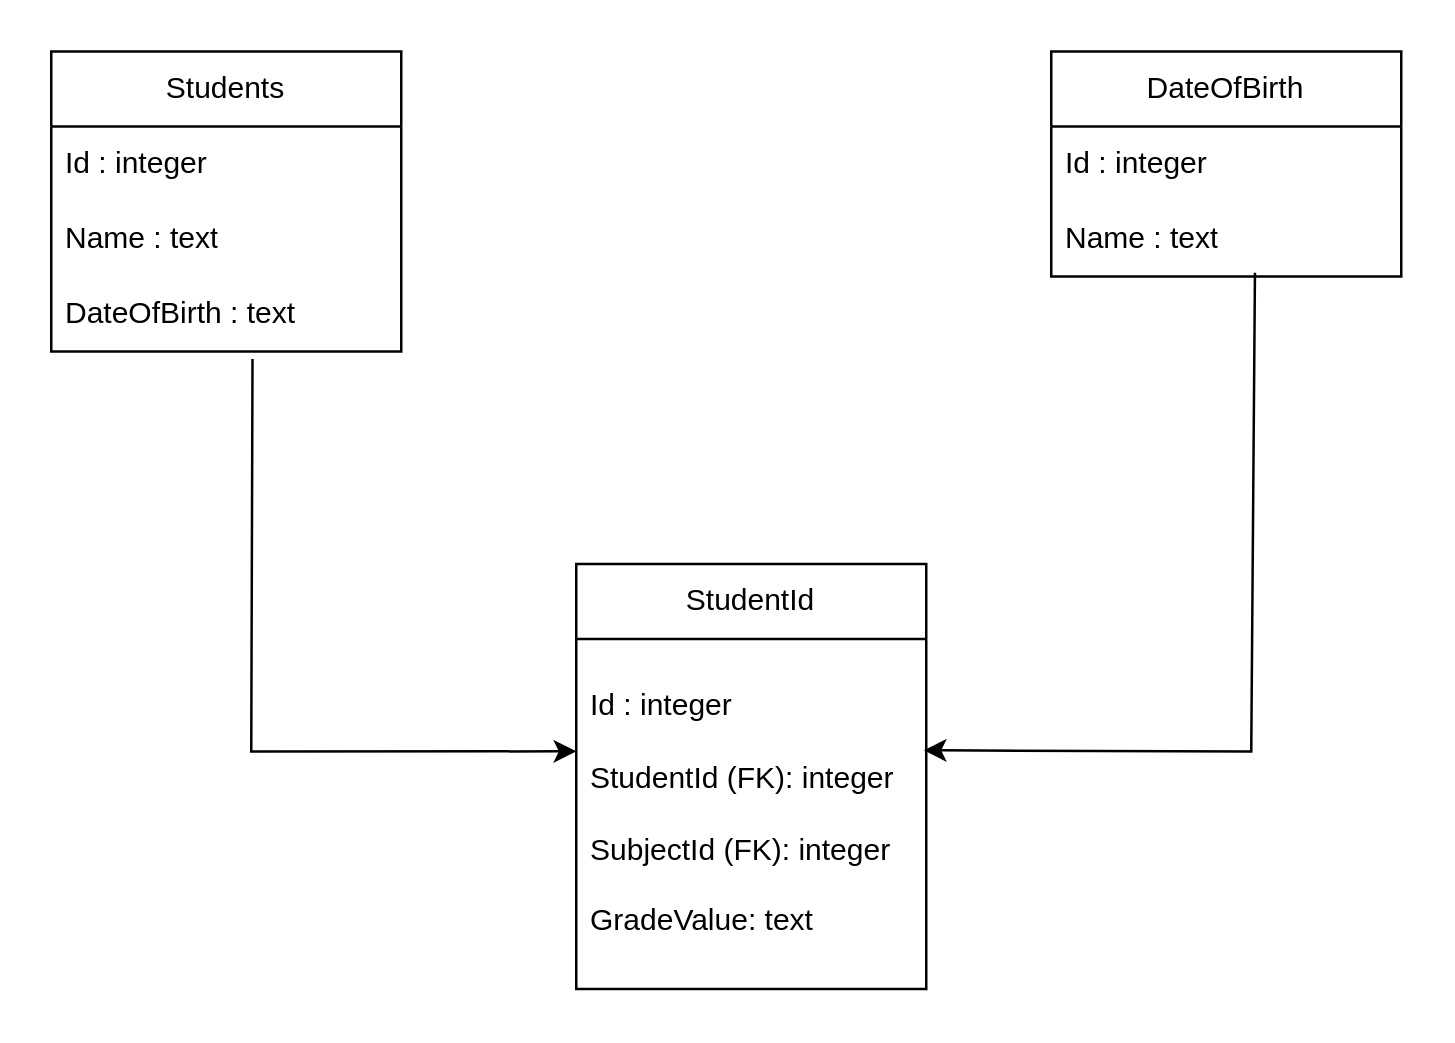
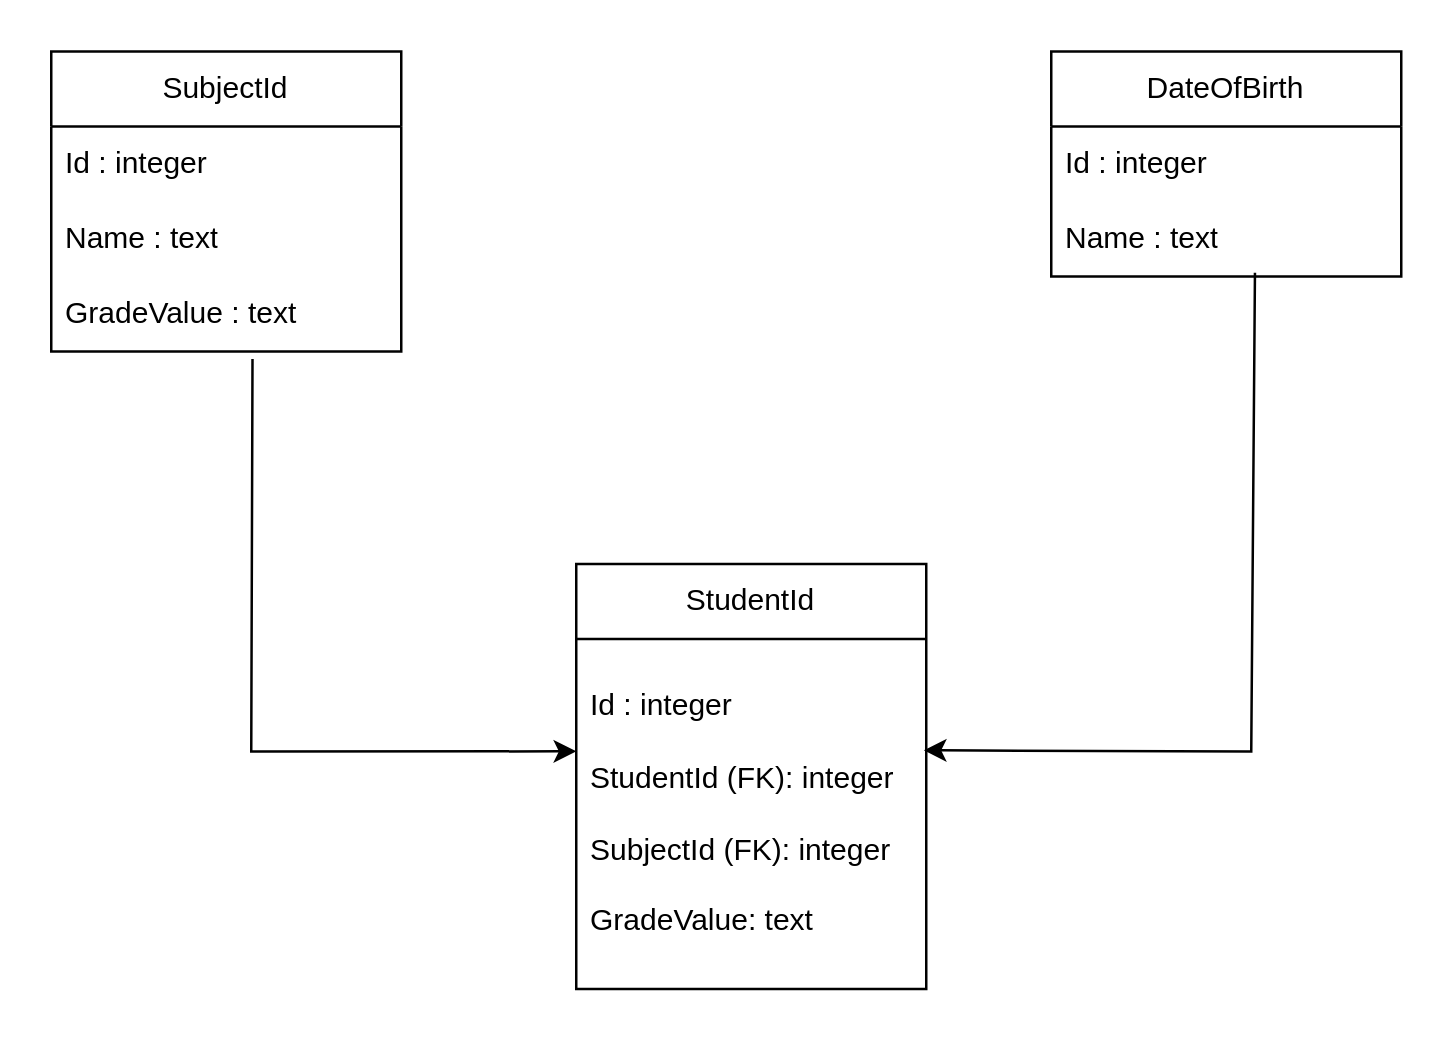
node "Students": label "Students" -> "SubjectId"
node "DateOfBirth : text": label "DateOfBirth : text" -> "GradeValue : text"
